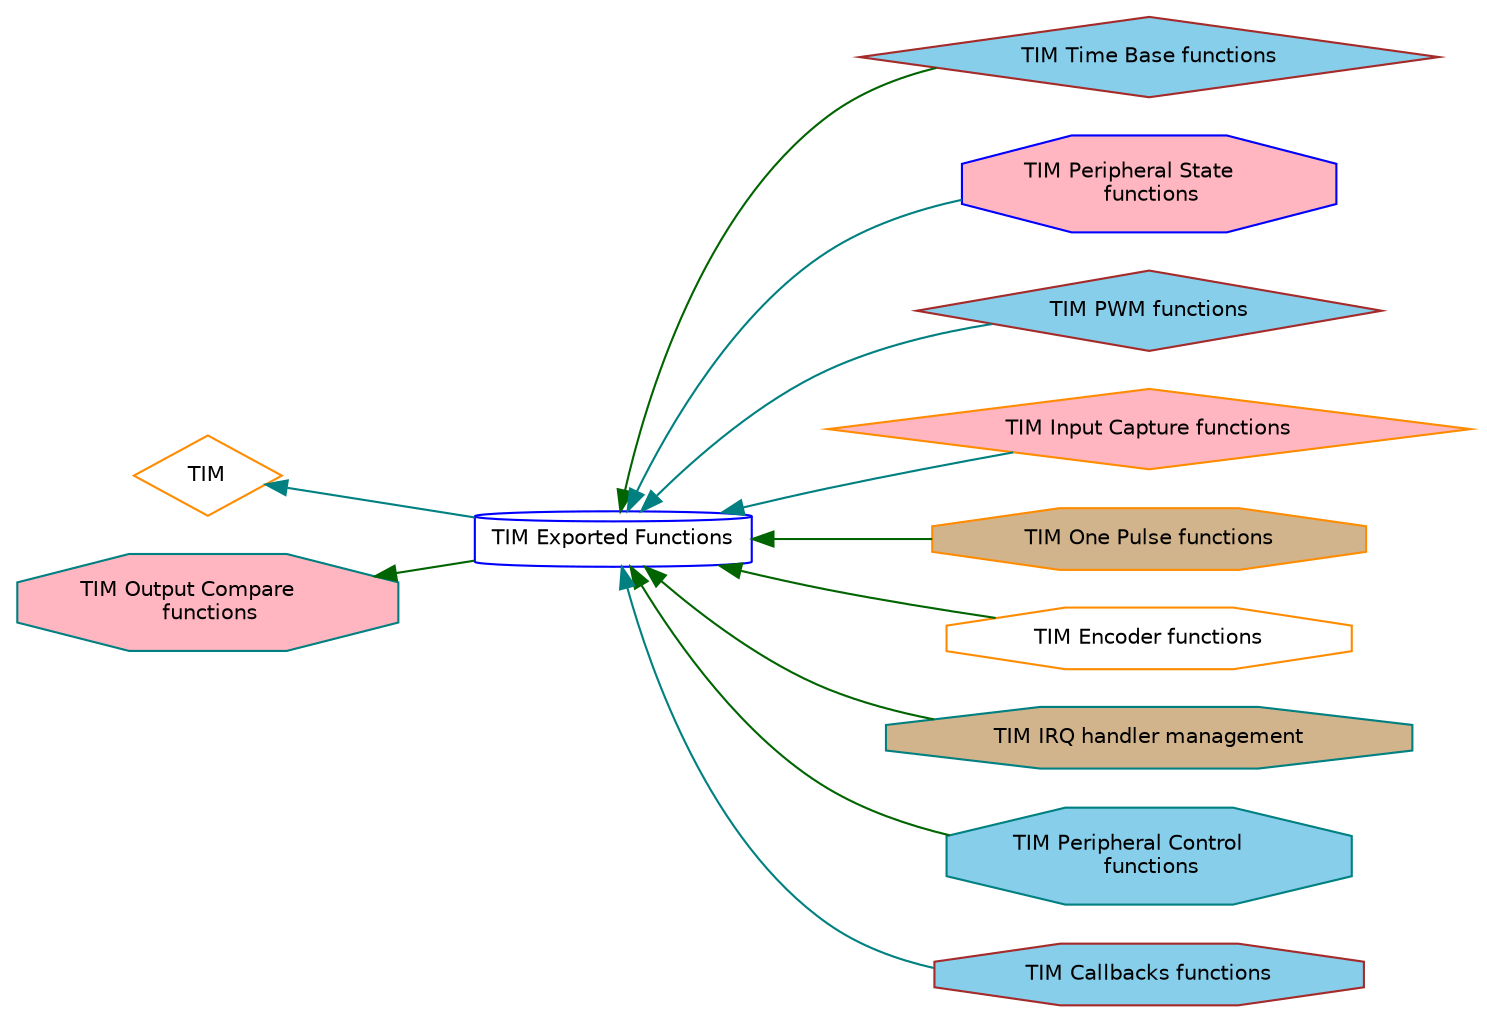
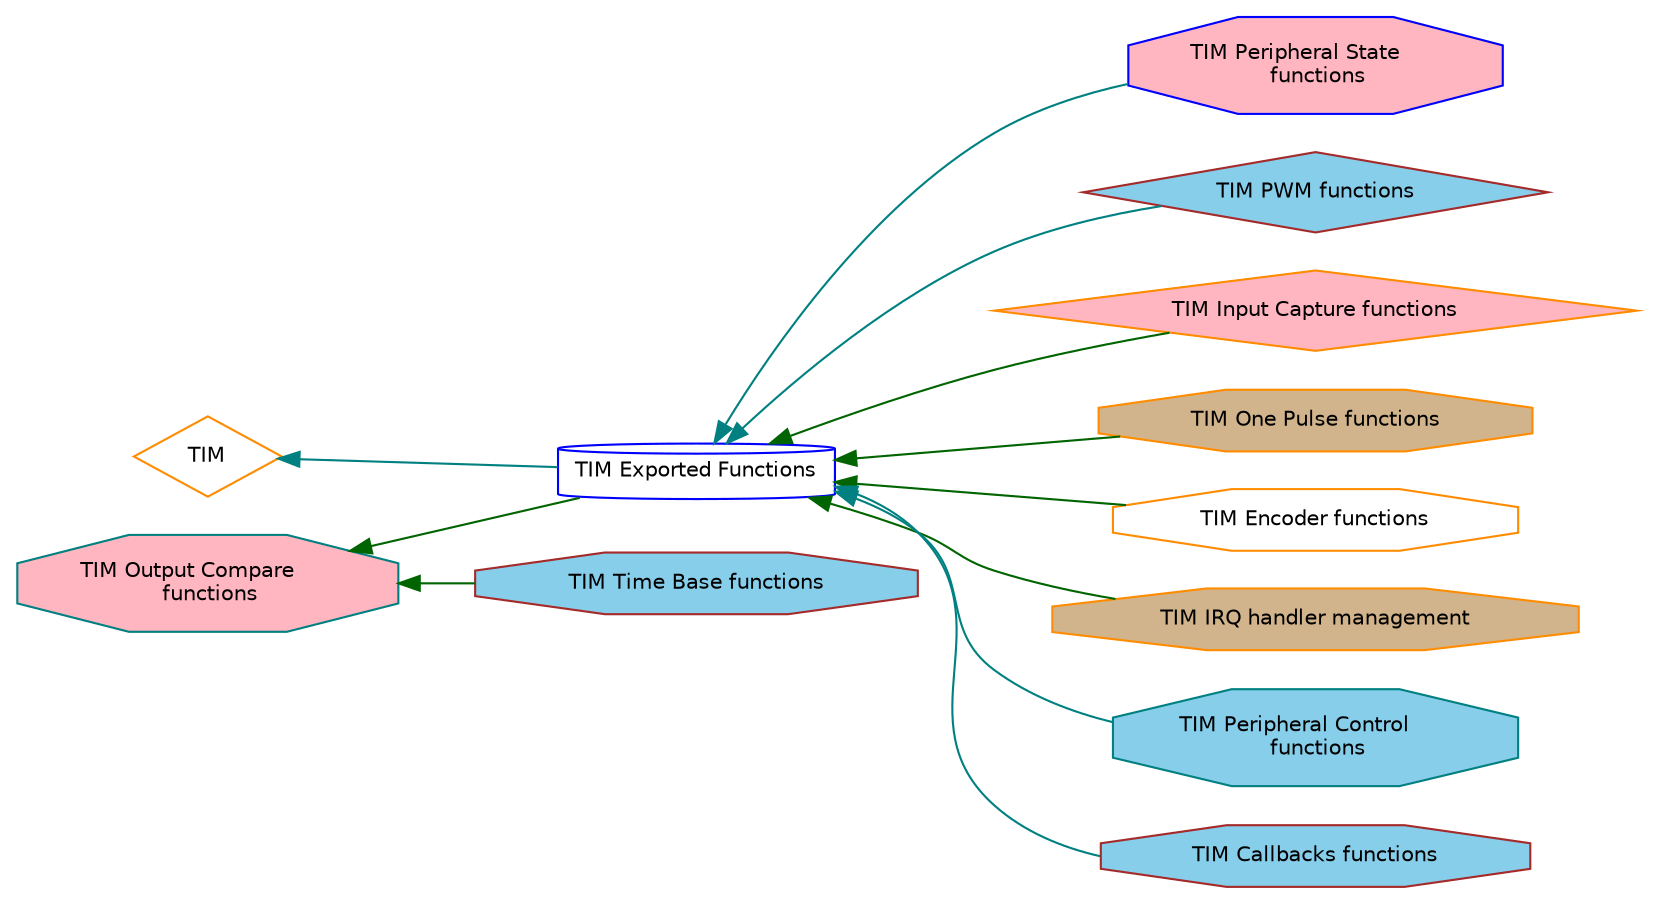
node "TIM Time Base functions": shape diamond -> octagon
edge "TIM Time Base functions" -> "TIM Exported Functions": now "TIM Time Base functions" -> "TIM Output Compare functions"
edge "TIM Input Capture functions" -> "TIM Exported Functions": color teal -> darkgreen
node "TIM IRQ handler management": color teal -> darkorange
edge "TIM Peripheral Control functions" -> "TIM Exported Functions": color darkgreen -> teal
